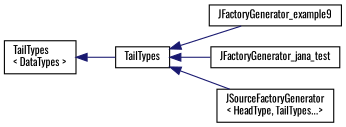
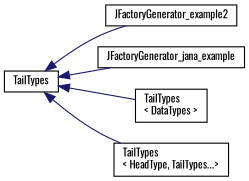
node "JFactoryGenerator_example9": label "JFactoryGenerator_example9" -> "JFactoryGenerator_example2"
edge "TailTypes" -> "TailTypes < DataTypes >": reversed
node "JFactoryGenerator_jana_test": label "JFactoryGenerator_jana_test" -> "JFactoryGenerator_jana_example"
node "JSourceFactoryGenerator < HeadType, TailTypes...>": label "JSourceFactoryGenerator < HeadType, TailTypes...>" -> "TailTypes < HeadType, TailTypes...>"
